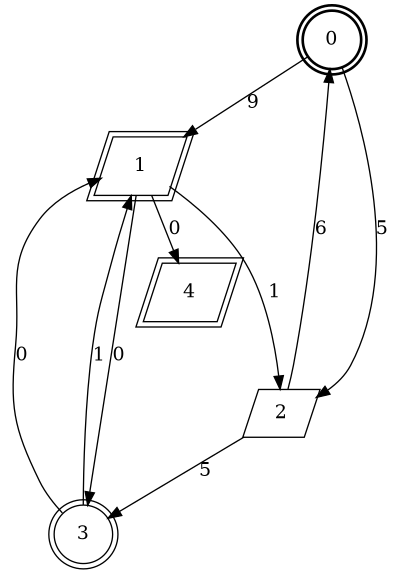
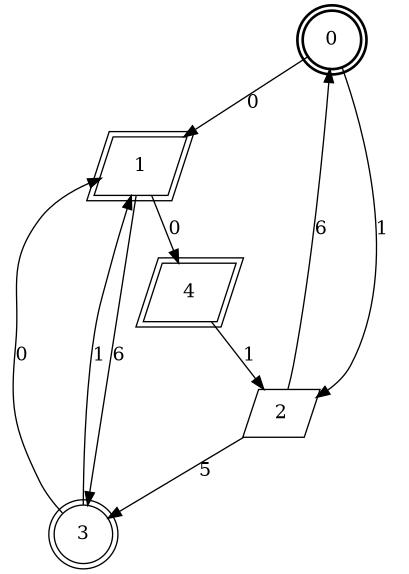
edge "0" -> "1": label "9" -> "0"
edge "0" -> "2": label "5" -> "1"
edge "1" -> "2": now "4" -> "2"
edge "1" -> "3": label "0" -> "6"
